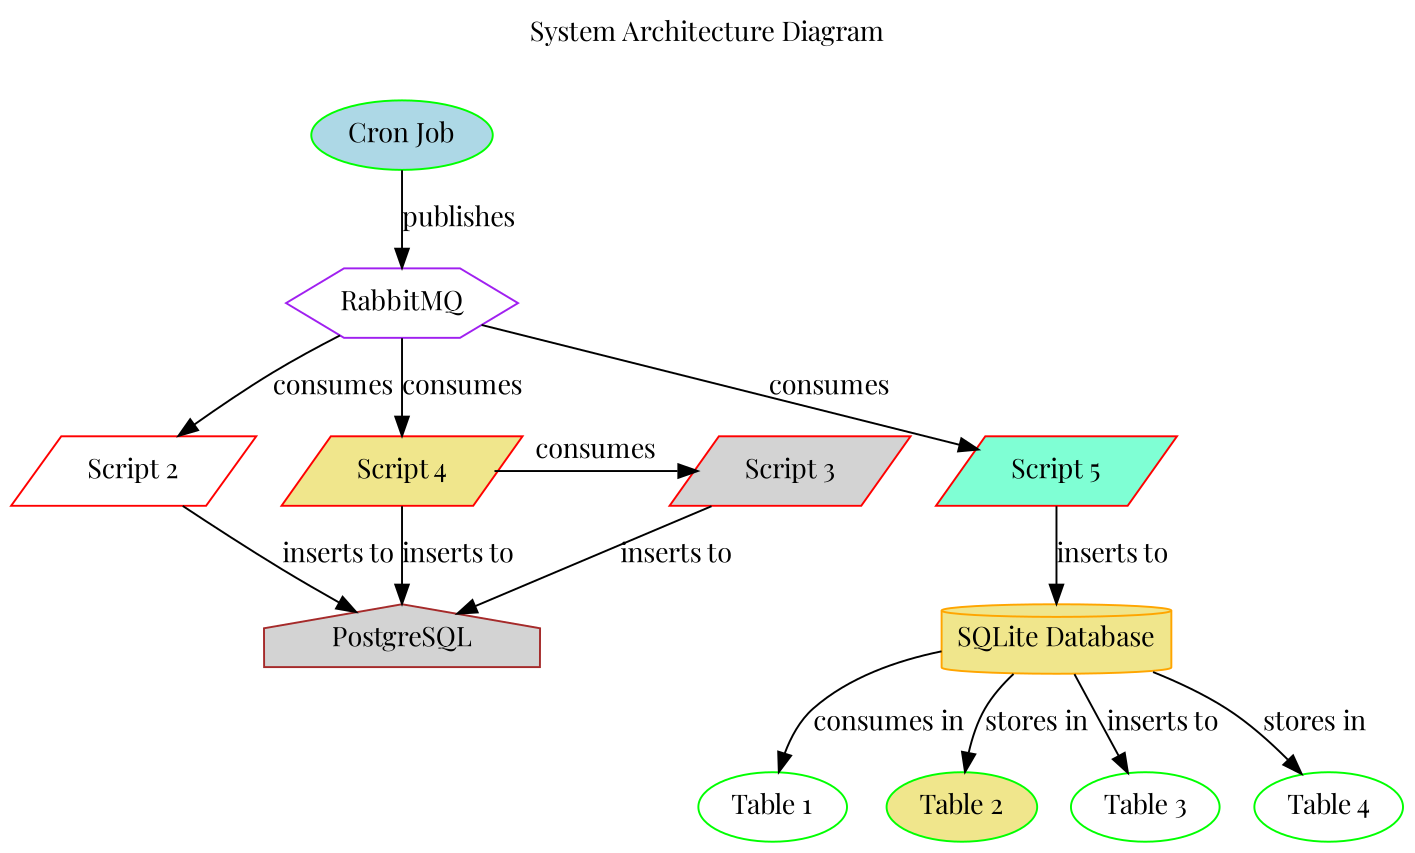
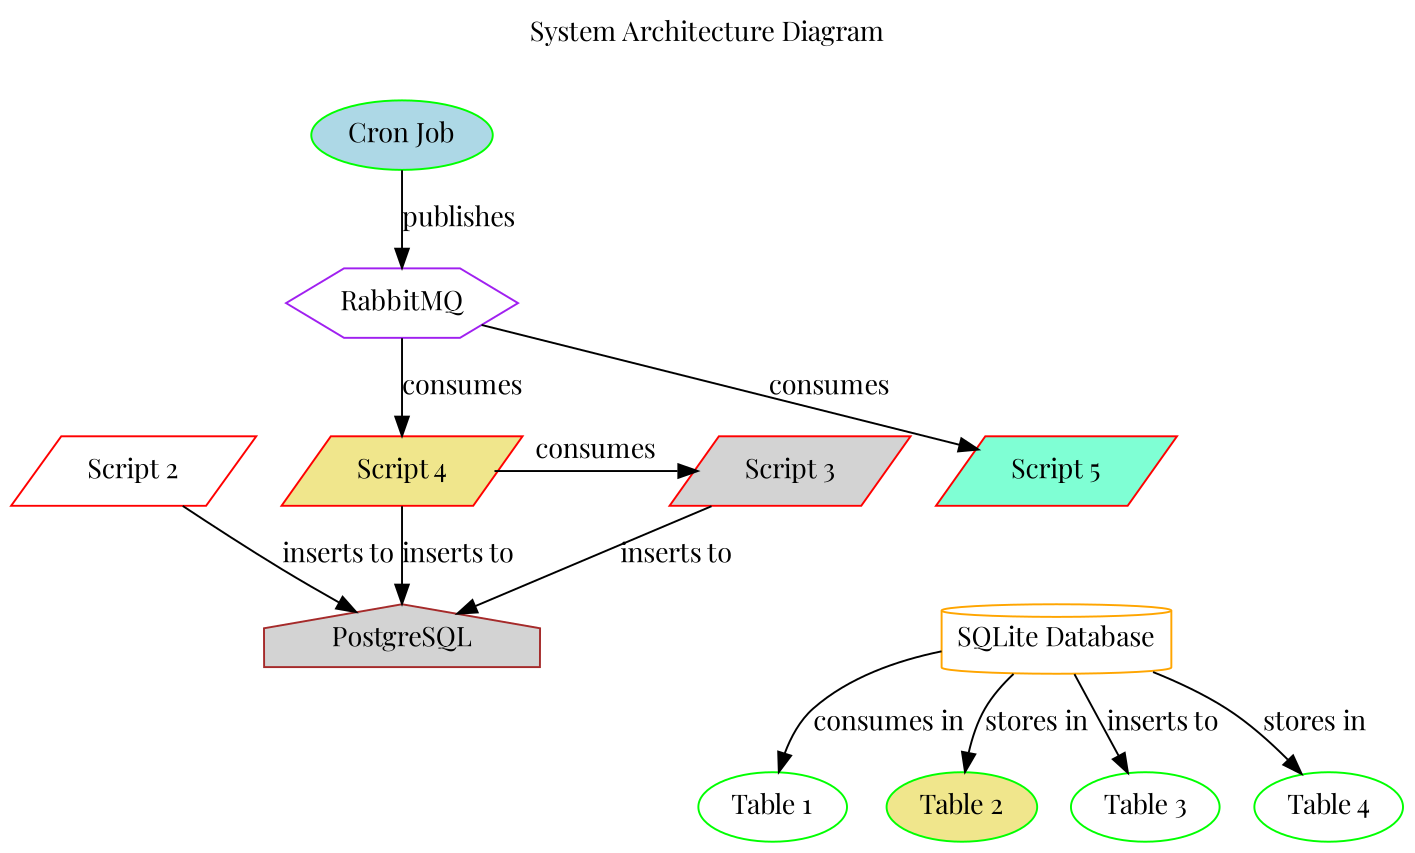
edge "RabbitMQ" -> "Script 2": removed, label "consumes"
edge "Script 5" -> "SQLite Database": removed, label "inserts to"
node "SQLite Database": fillcolor khaki -> white
